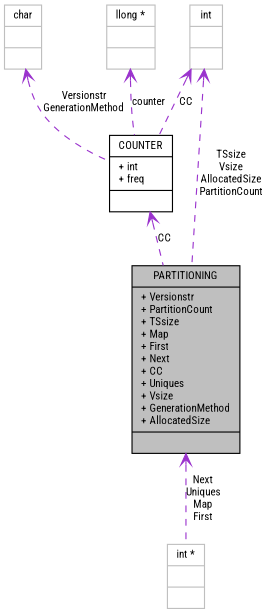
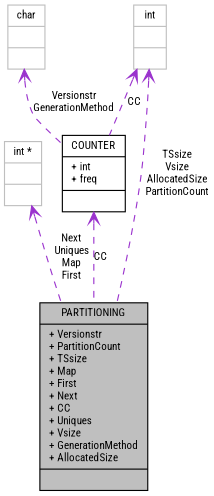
node "llong *": removed
edge "int *" -> "PARTITIONING": reversed
